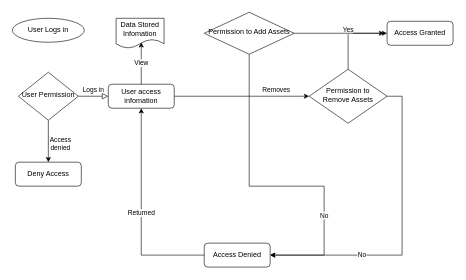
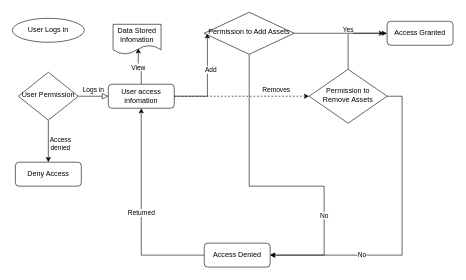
node "Data Stored Infomation": moved (140, 33) -> (137, 39)
edge "User access infomation" -> "Permission to Add Assets": added, label "Add"
edge "User access infomation" -> "Permission to Remove Assets": style solid -> dashed
